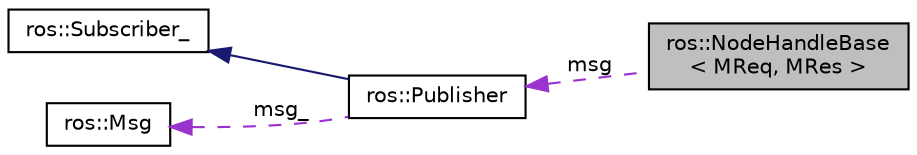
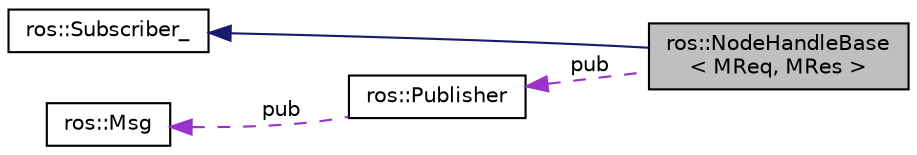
edge "ros::NodeHandleBase < MReq, MRes >" -> "ros::Publisher": label " msg" -> " pub"
edge "ros::Publisher" -> "ros::Subscriber_": now "ros::NodeHandleBase < MReq, MRes >" -> "ros::Subscriber_"
edge "ros::Publisher" -> "ros::Msg": label " msg_" -> " pub"
